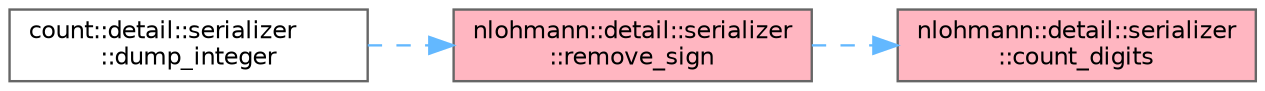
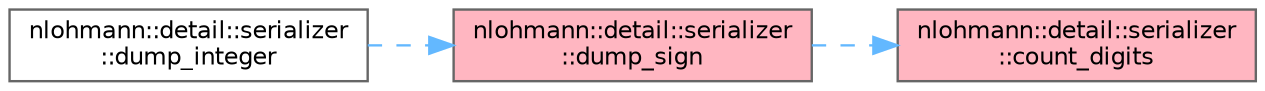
node "count::detail::serializer ::dump_integer": label "count::detail::serializer ::dump_integer" -> "nlohmann::detail::serializer ::dump_integer"
node "nlohmann::detail::serializer ::remove_sign": label "nlohmann::detail::serializer ::remove_sign" -> "nlohmann::detail::serializer ::dump_sign"
